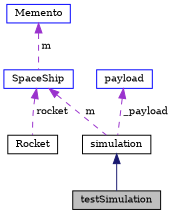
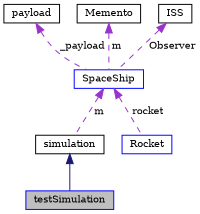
node "Memento": color blue -> black
node "ISS": added
node "payload": color blue -> black
edge "simulation" -> "payload": now "SpaceShip" -> "payload"
node "Rocket": color black -> blue
node "testSimulation": color black -> blue
